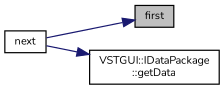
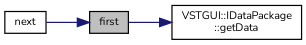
edge "next" -> "VSTGUI::IDataPackage ::getData": now "first" -> "VSTGUI::IDataPackage ::getData"
